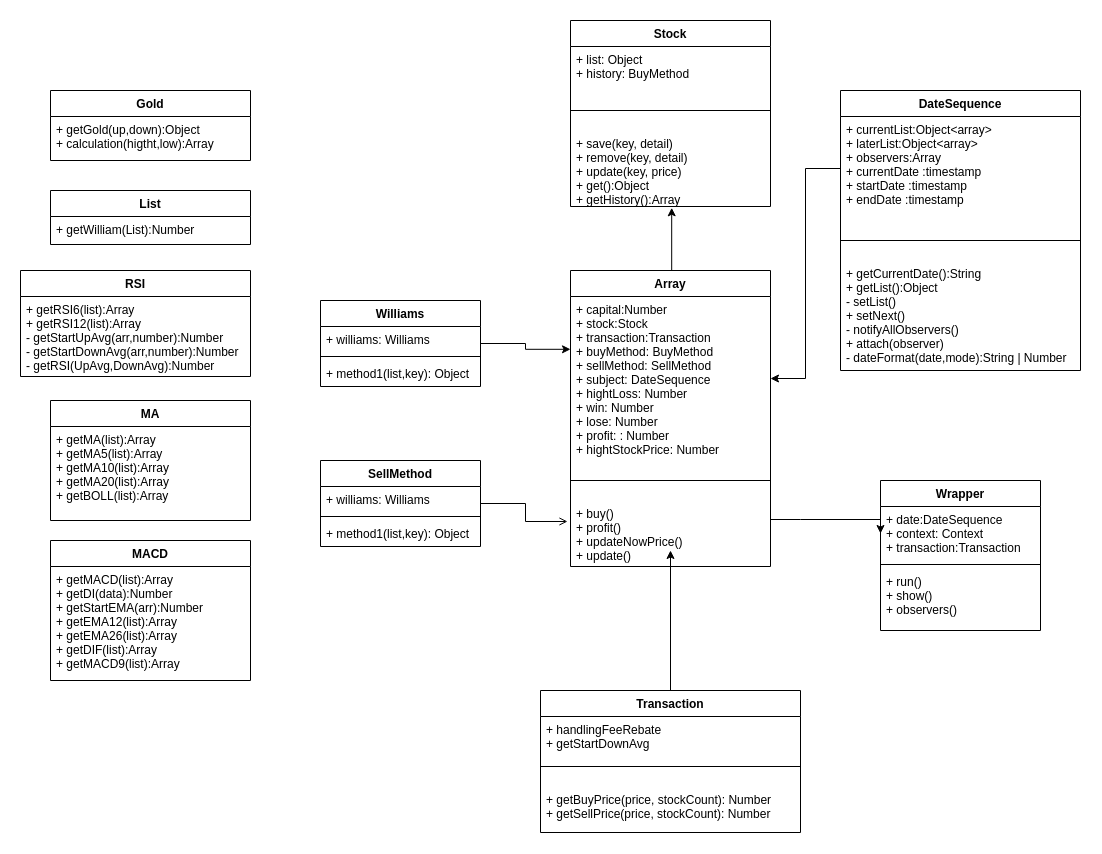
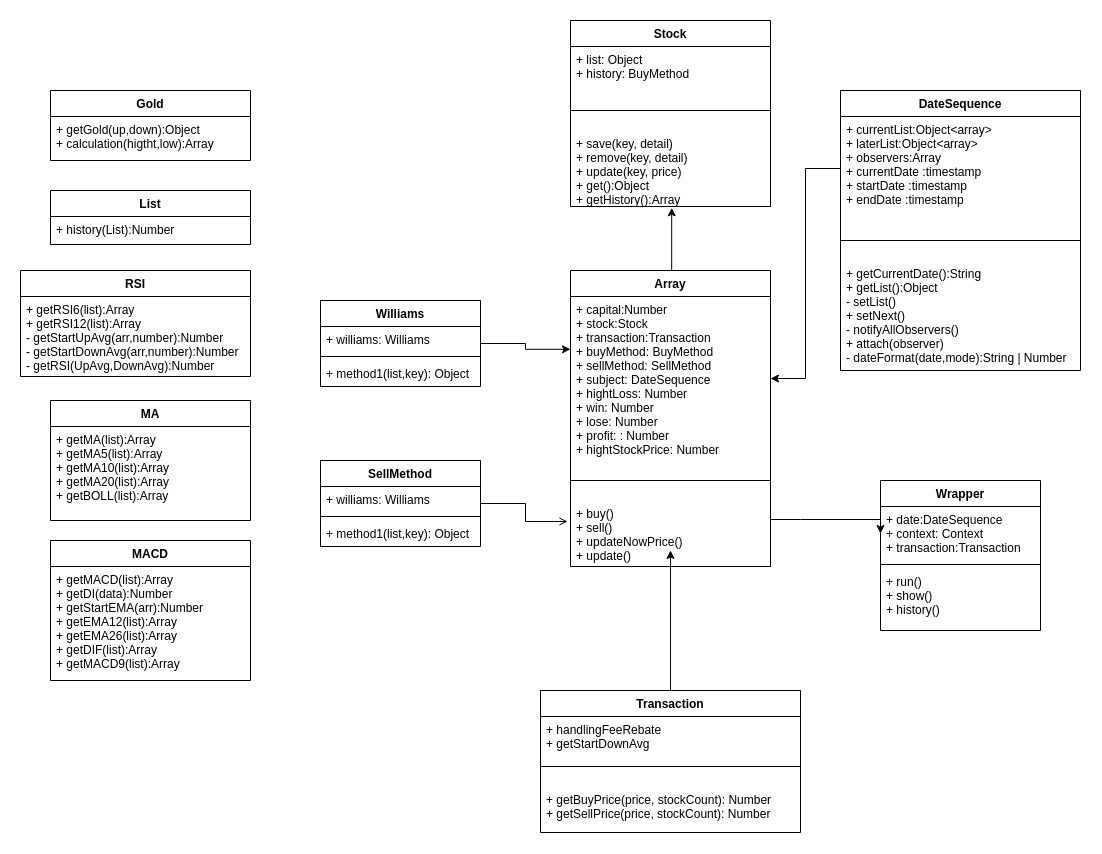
node "+ getWilliam(List):Number": label "+ getWilliam(List):Number" -> "+ history(List):Number"
node "+ buy() + profit() + updateNowPrice() + update()": label "+ buy() + profit() + updateNowPrice() + update()" -> "+ buy() + sell() + updateNowPrice() + update()"
node "+ run() + show() + observers()": label "+ run() + show() + observers()" -> "+ run() + show() + history()"
